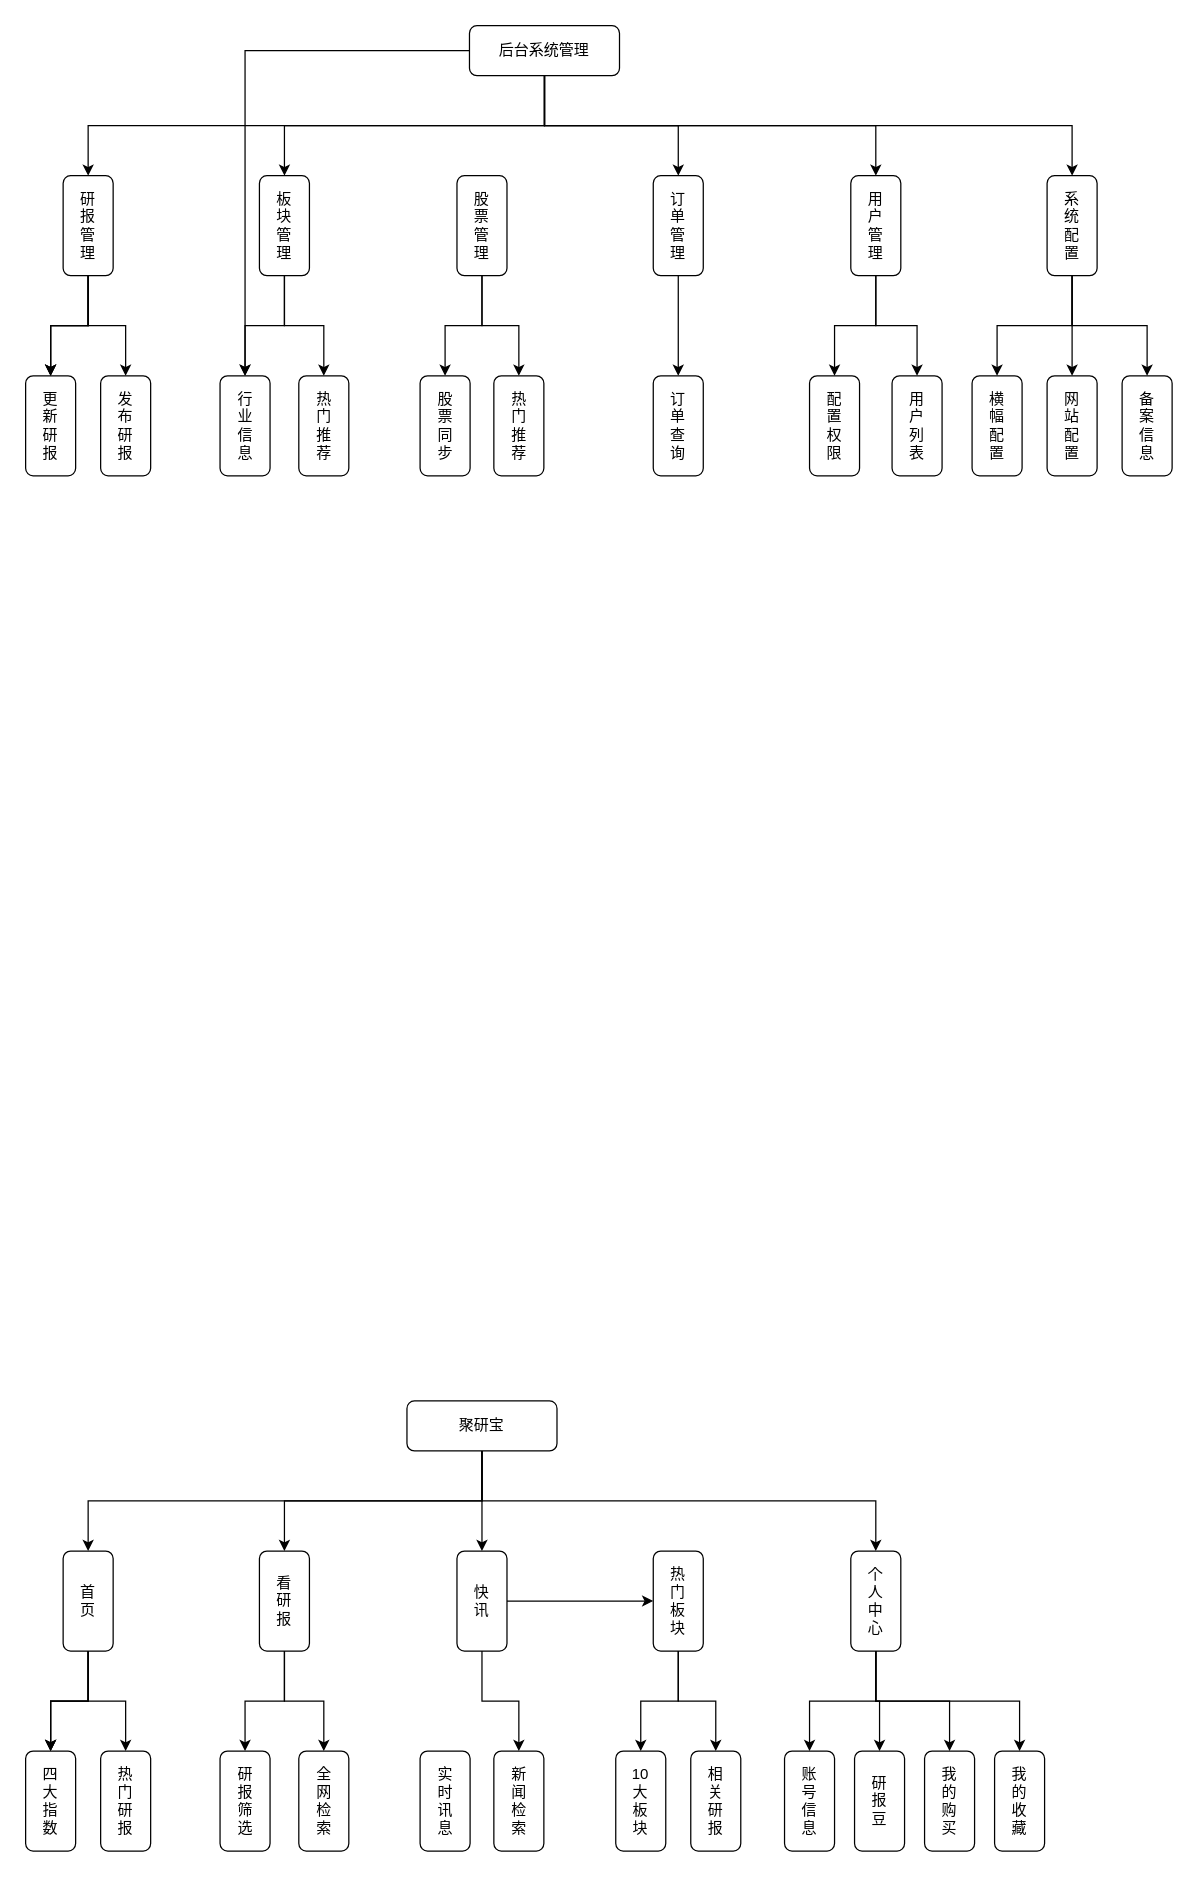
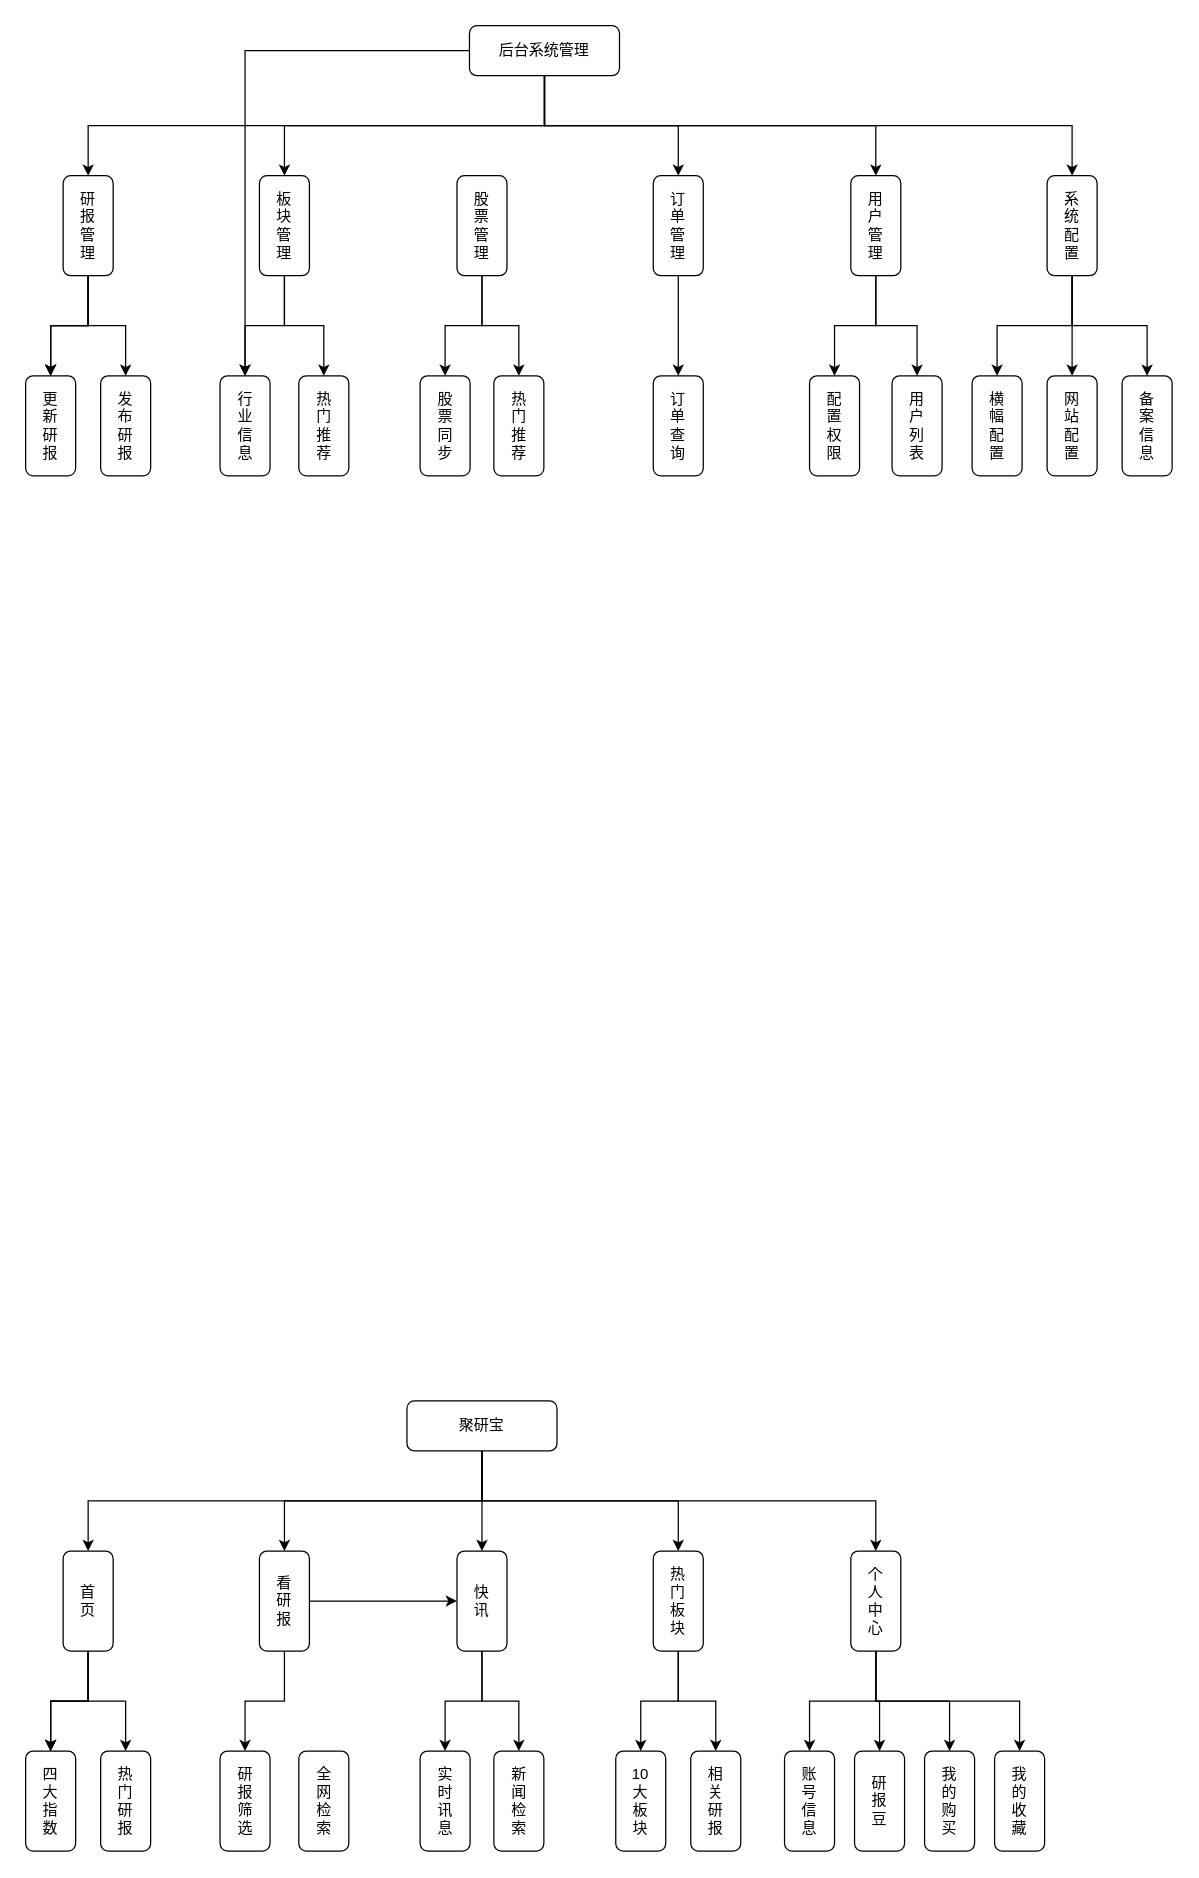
edge "聚研宝" -> "热 门 板 块": added
edge "快 讯" -> "热 门 板 块": now "快 讯" -> "实 时 讯 息"
edge "看 研 报" -> "全 网 检 索": now "看 研 报" -> "快 讯"
